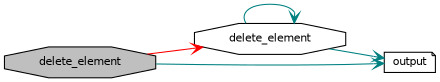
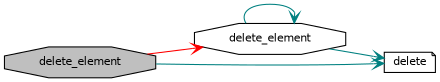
node "output": label "output" -> "delete"
